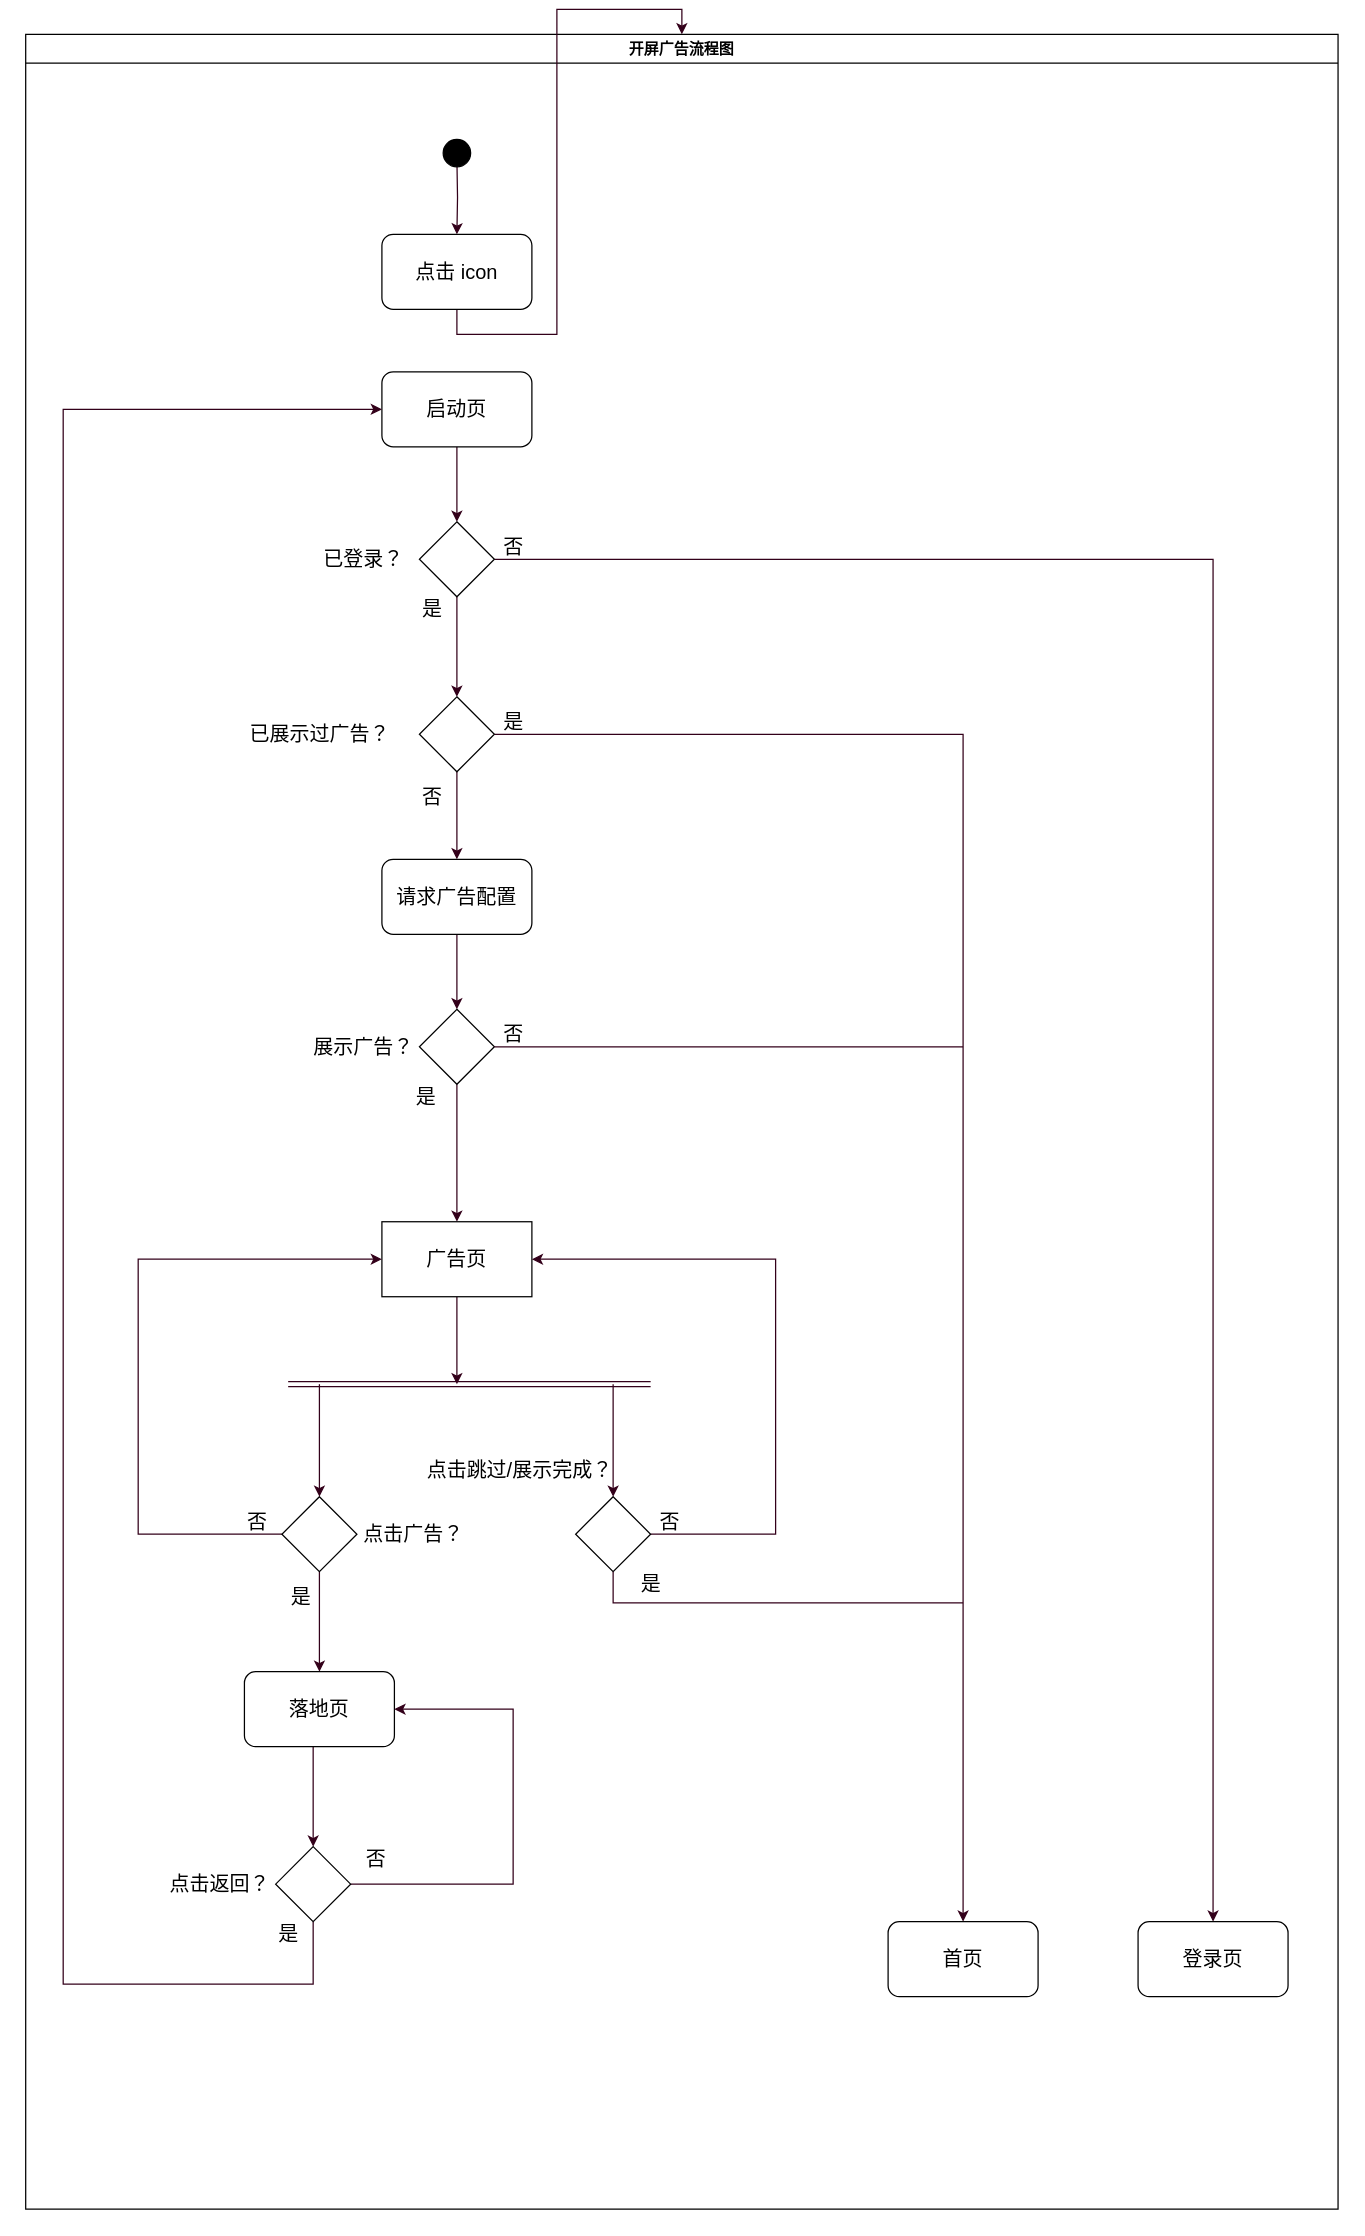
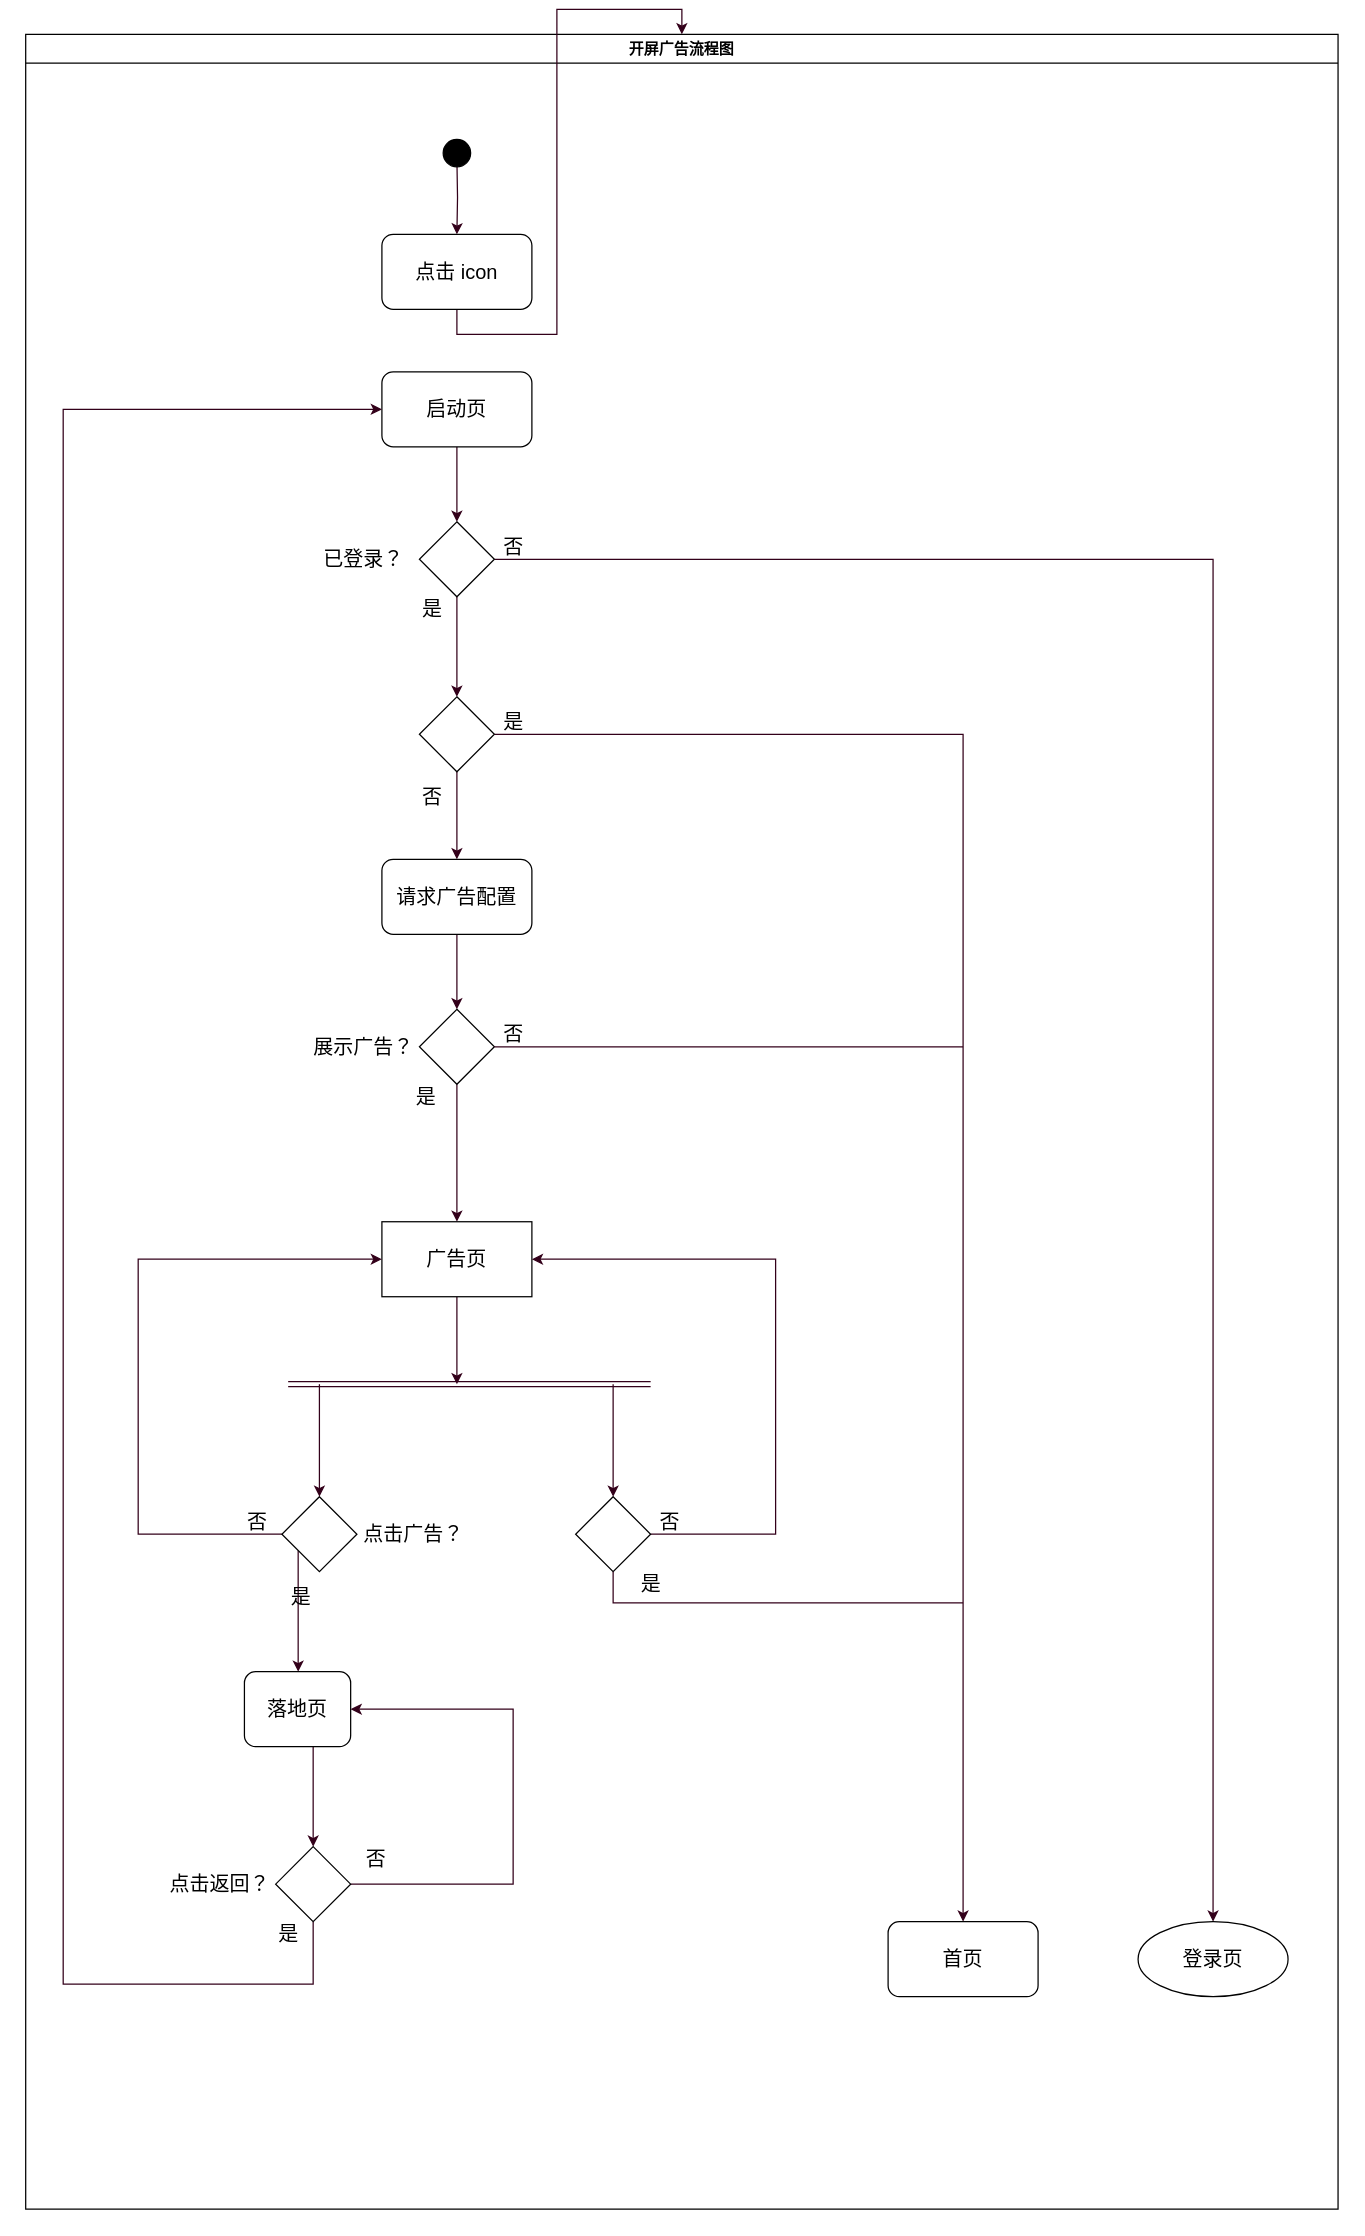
node "已展示过广告？": removed
node "点击跳过/展示完成？": removed
node "落地页": size 150x75 -> 106x75
node "登录页": shape rounded rectangle -> ellipse
